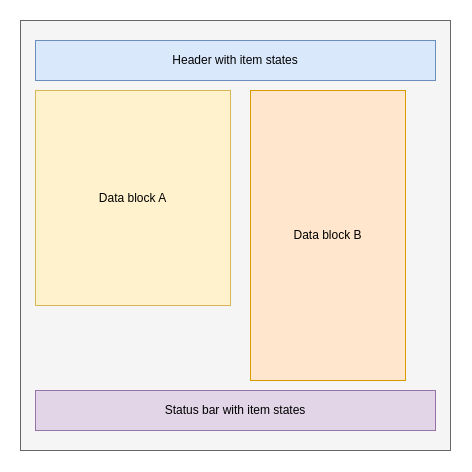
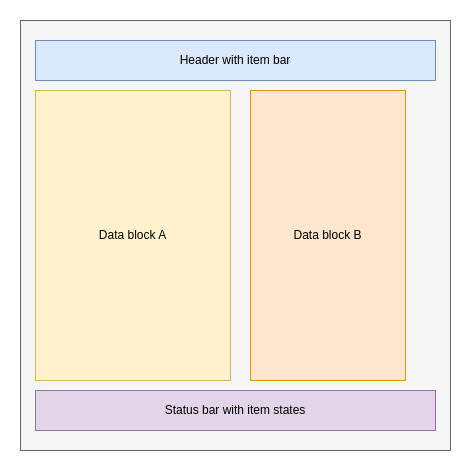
node "Header with item states": label "Header with item states" -> "Header with item bar"
node "Data block A": size 195x215 -> 195x290
